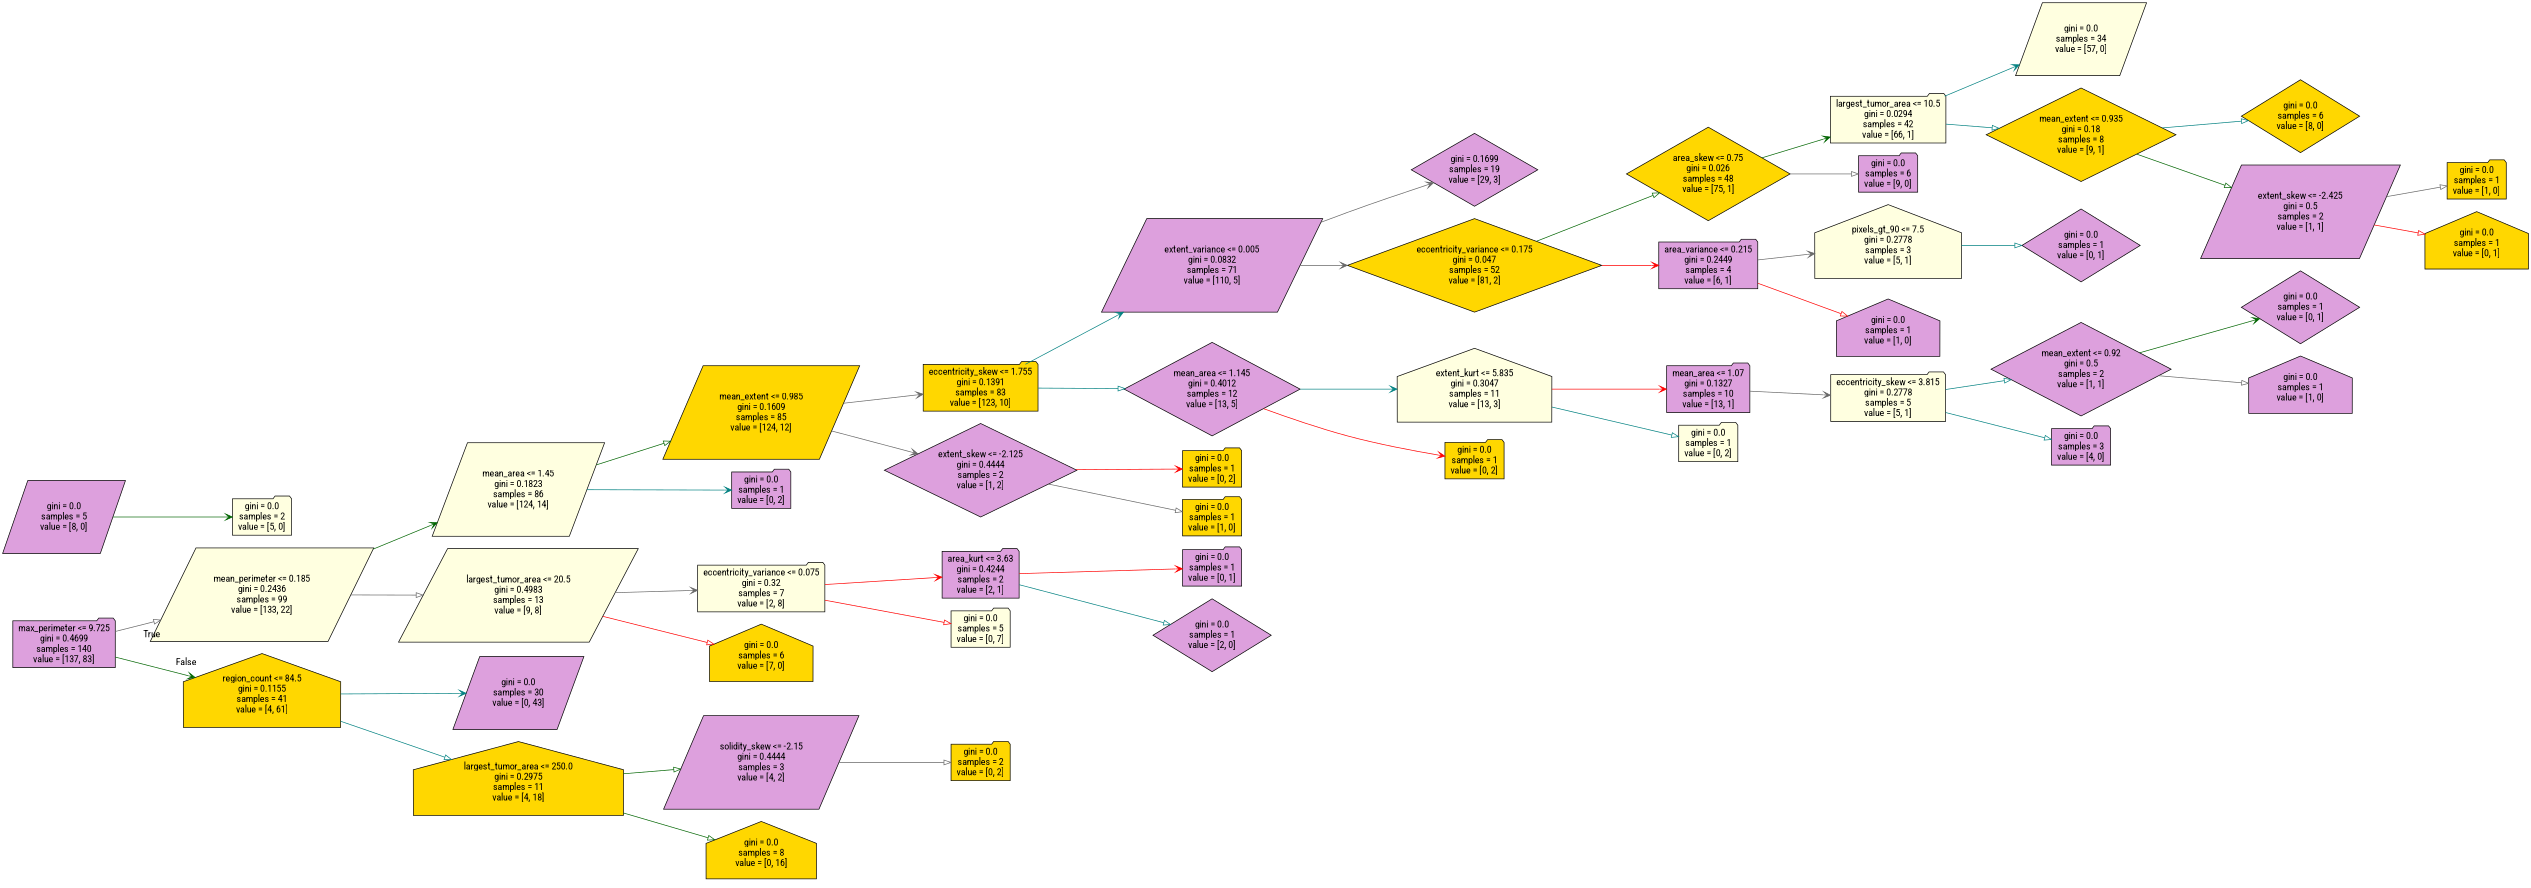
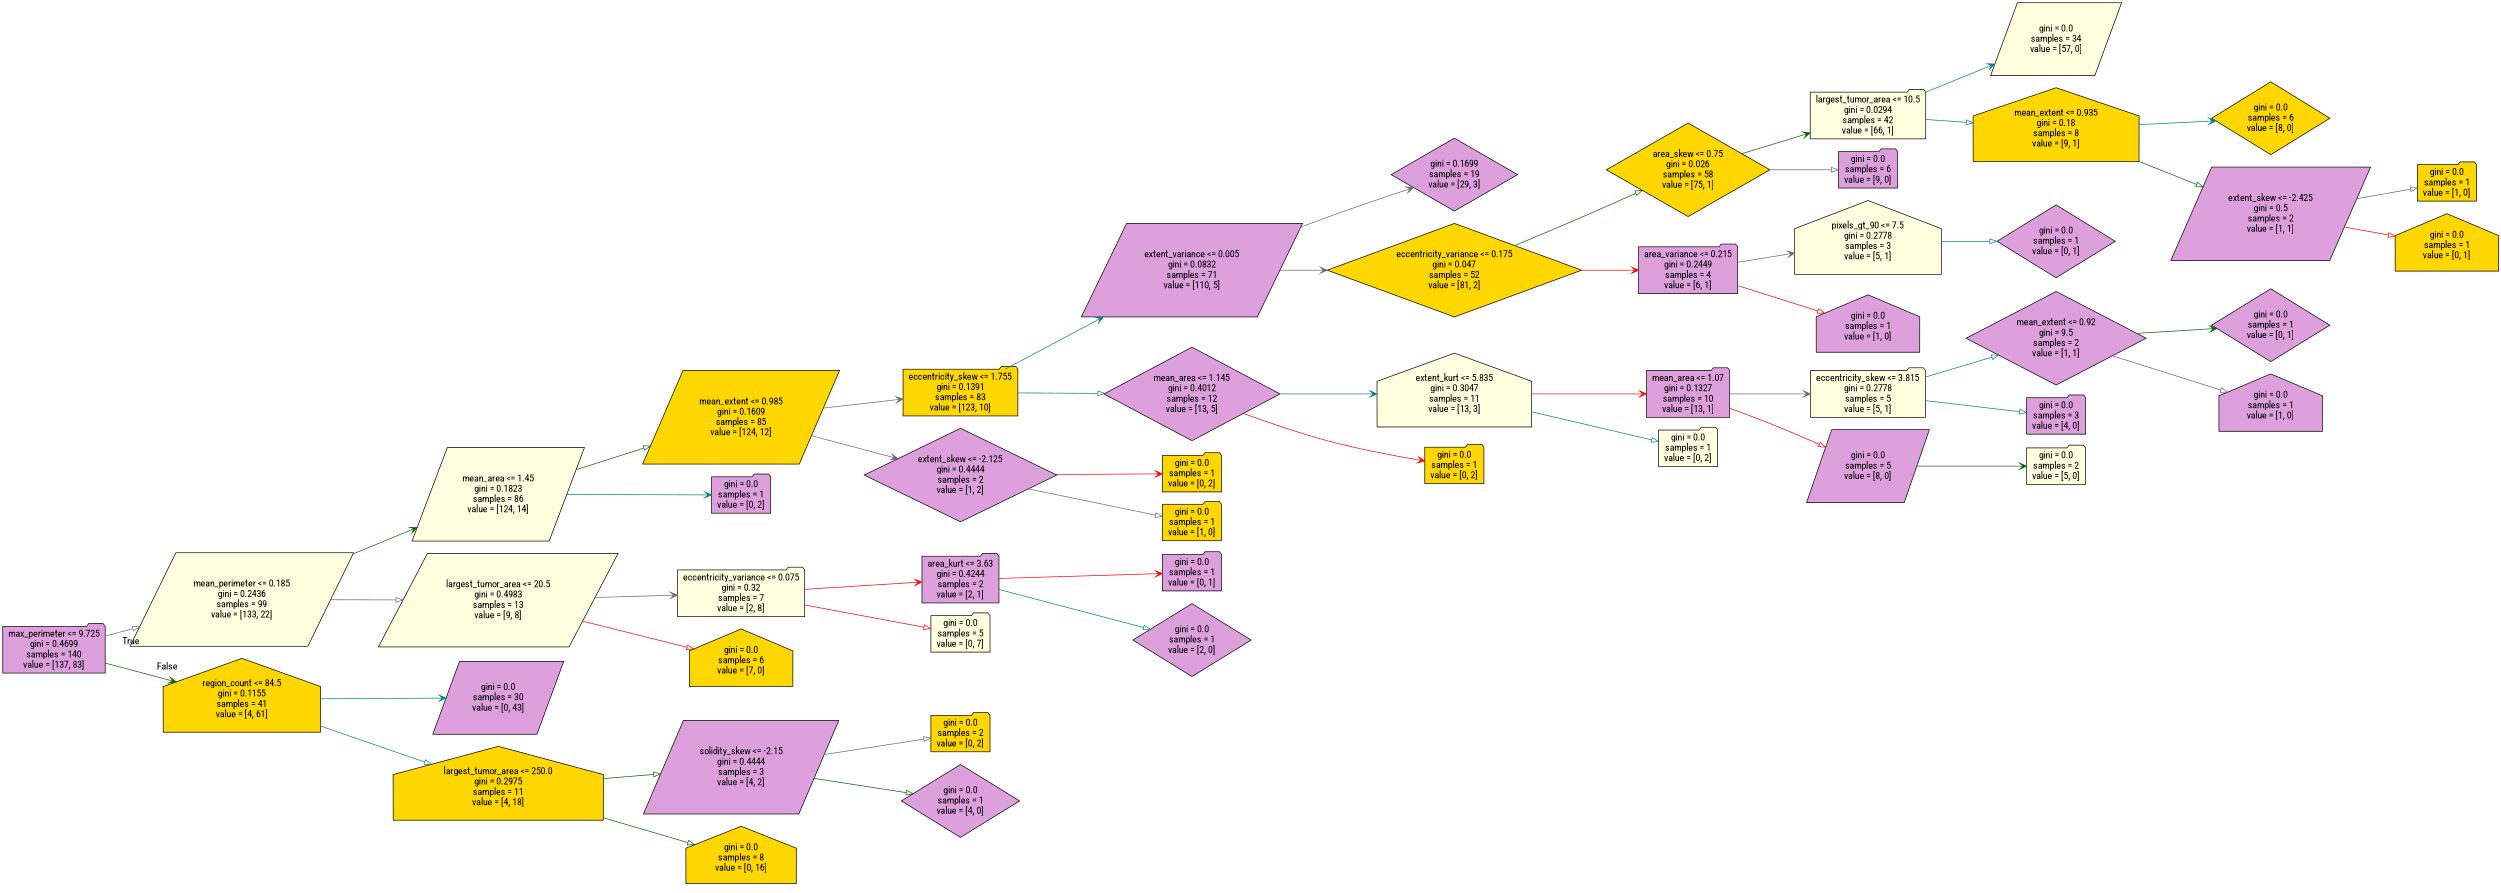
edge "mean_extent <= 0.935 gini = 0.18 samples = 8 value = [9, 1]" -> "gini = 0.0 samples = 6 value = [8, 0]": arrowhead onormal -> vee
node "mean_extent <= 0.935 gini = 0.18 samples = 8 value = [9, 1]": shape diamond -> house
node "area_skew <= 0.75 gini = 0.026 samples = 48 value = [75, 1]": label "area_skew <= 0.75 gini = 0.026 samples = 48 value = [75, 1]" -> "area_skew <= 0.75 gini = 0.026 samples = 58 value = [75, 1]"
node "mean_extent <= 0.92 gini = 0.5 samples = 2 value = [1, 1]": label "mean_extent <= 0.92 gini = 0.5 samples = 2 value = [1, 1]" -> "mean_extent <= 0.92 gini = 9.5 samples = 2 value = [1, 1]"
edge "mean_area <= 1.07 gini = 0.1327 samples = 10 value = [13, 1]" -> "gini = 0.0 samples = 5 value = [8, 0]": added
node "gini = 0.0 samples = 1 value = [4, 0]": added
